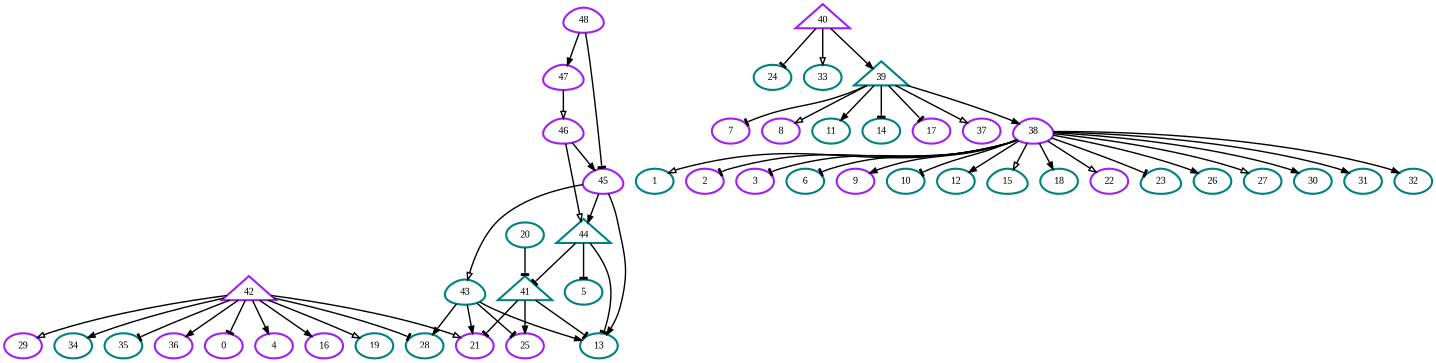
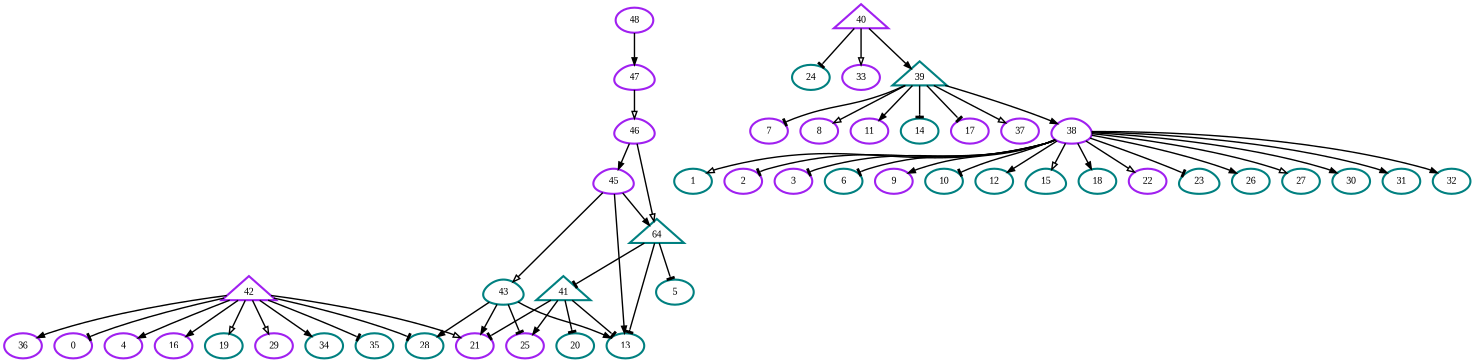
node "48": shape egg -> ellipse
node "33": color teal -> purple
edge "48" -> "45": removed
node "11": color teal -> purple
node "44": label "44" -> "64"
edge "20" -> "41": reversed
